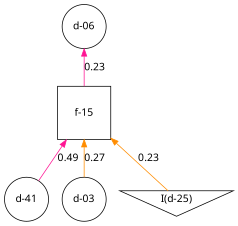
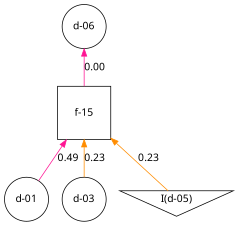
edge "f-15" -> "d-06": label "0.23" -> "0.00"
edge "d-03" -> "f-15": label "0.27" -> "0.23"
node "d-41": label "d-41" -> "d-01"
node "I(d-25)": label "I(d-25)" -> "I(d-05)"
